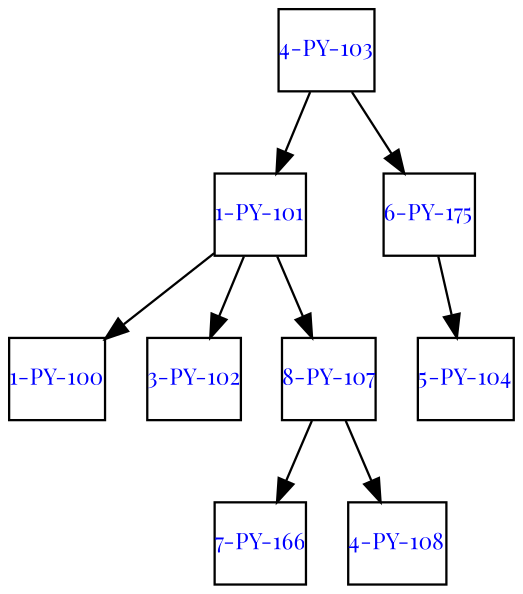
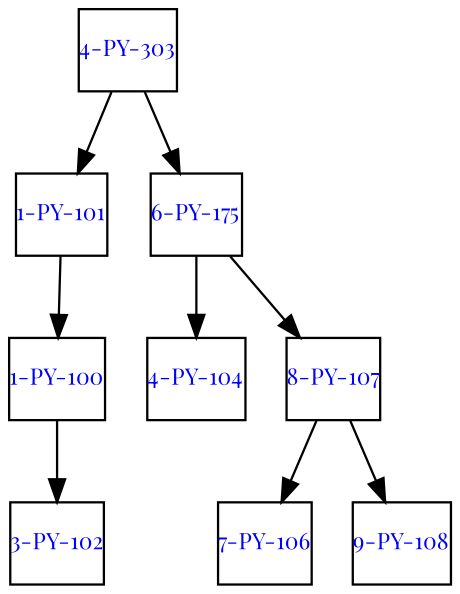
node "4-PY-103": label "4-PY-103" -> "4-PY-303"
edge "1-PY-101" -> "3-PY-102": now "1-PY-100" -> "3-PY-102"
edge "1-PY-101" -> "8-PY-107": now "6-PY-175" -> "8-PY-107"
node "5-PY-104": label "5-PY-104" -> "4-PY-104"
node "7-PY-166": label "7-PY-166" -> "7-PY-106"
node "4-PY-108": label "4-PY-108" -> "9-PY-108"
